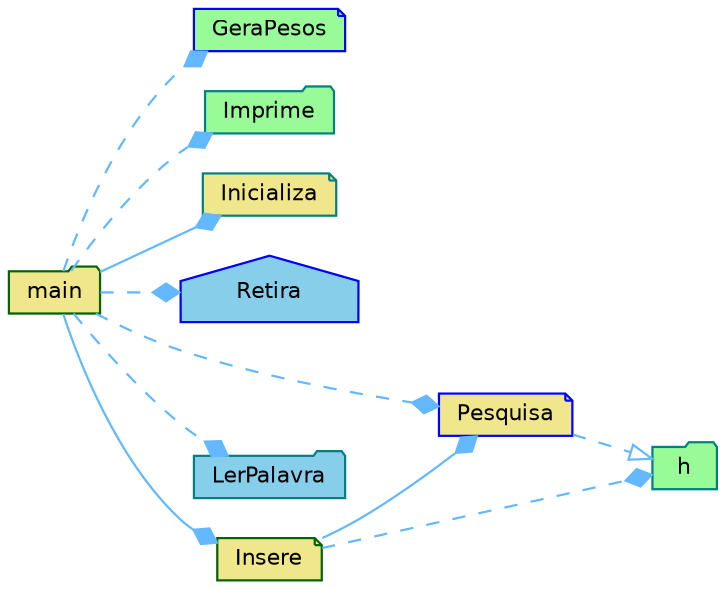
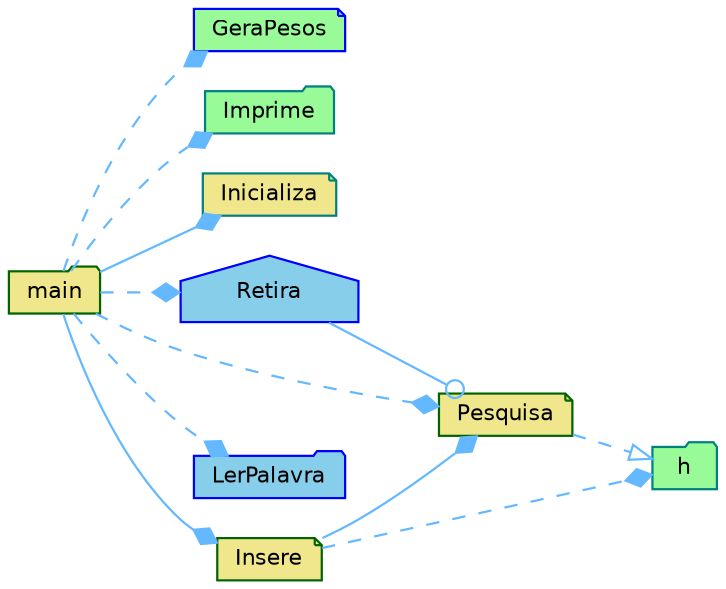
edge "Retira" -> "Pesquisa": added
node "Pesquisa": color blue -> darkgreen
node "LerPalavra": color teal -> blue
